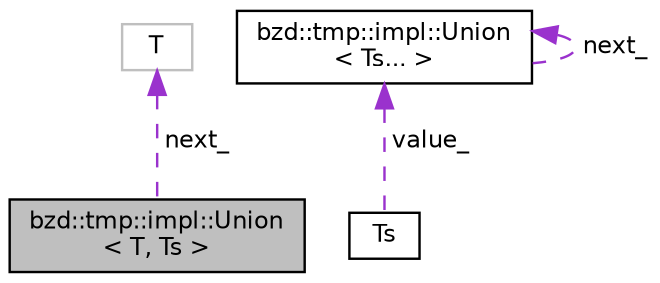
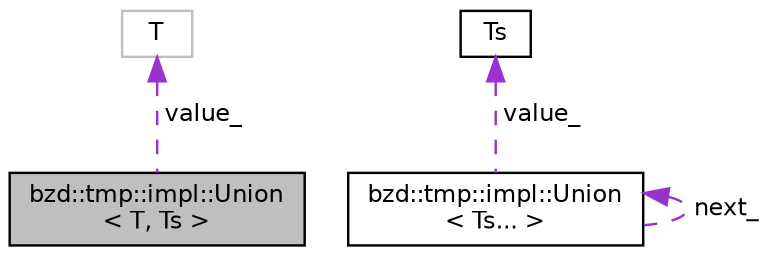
edge "bzd::tmp::impl::Union < T, Ts >" -> "T": label " next_" -> " value_"
edge "Ts" -> "bzd::tmp::impl::Union < Ts... >": reversed
